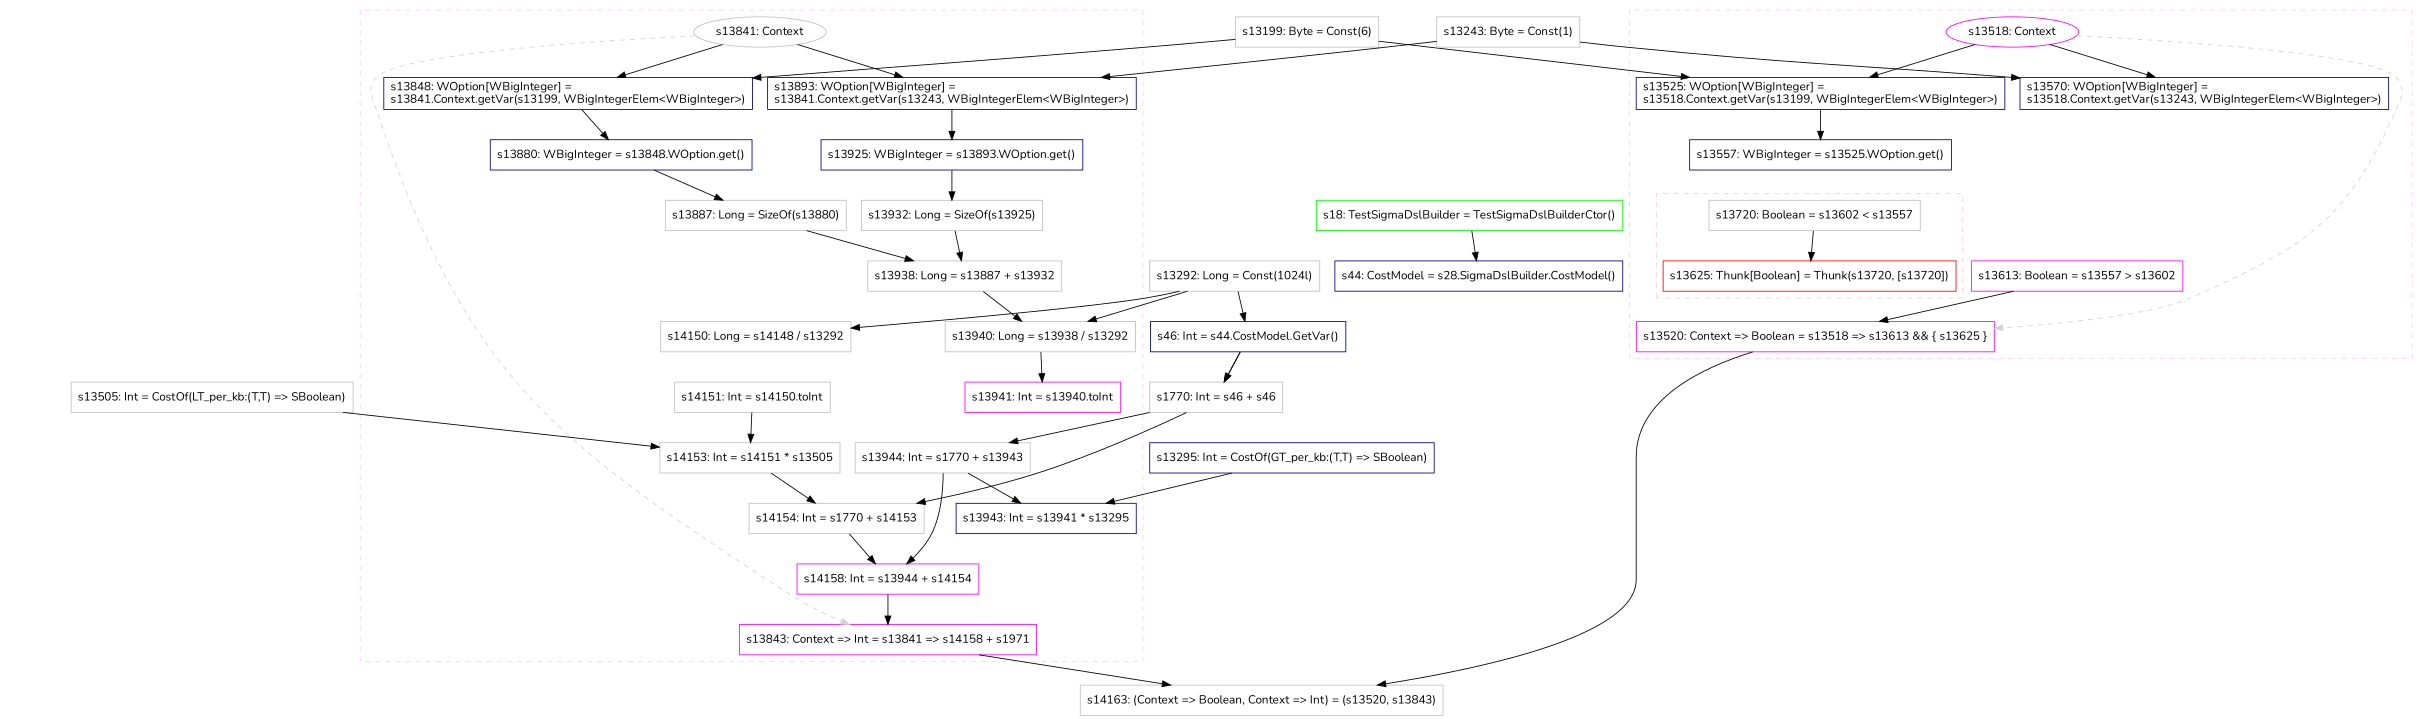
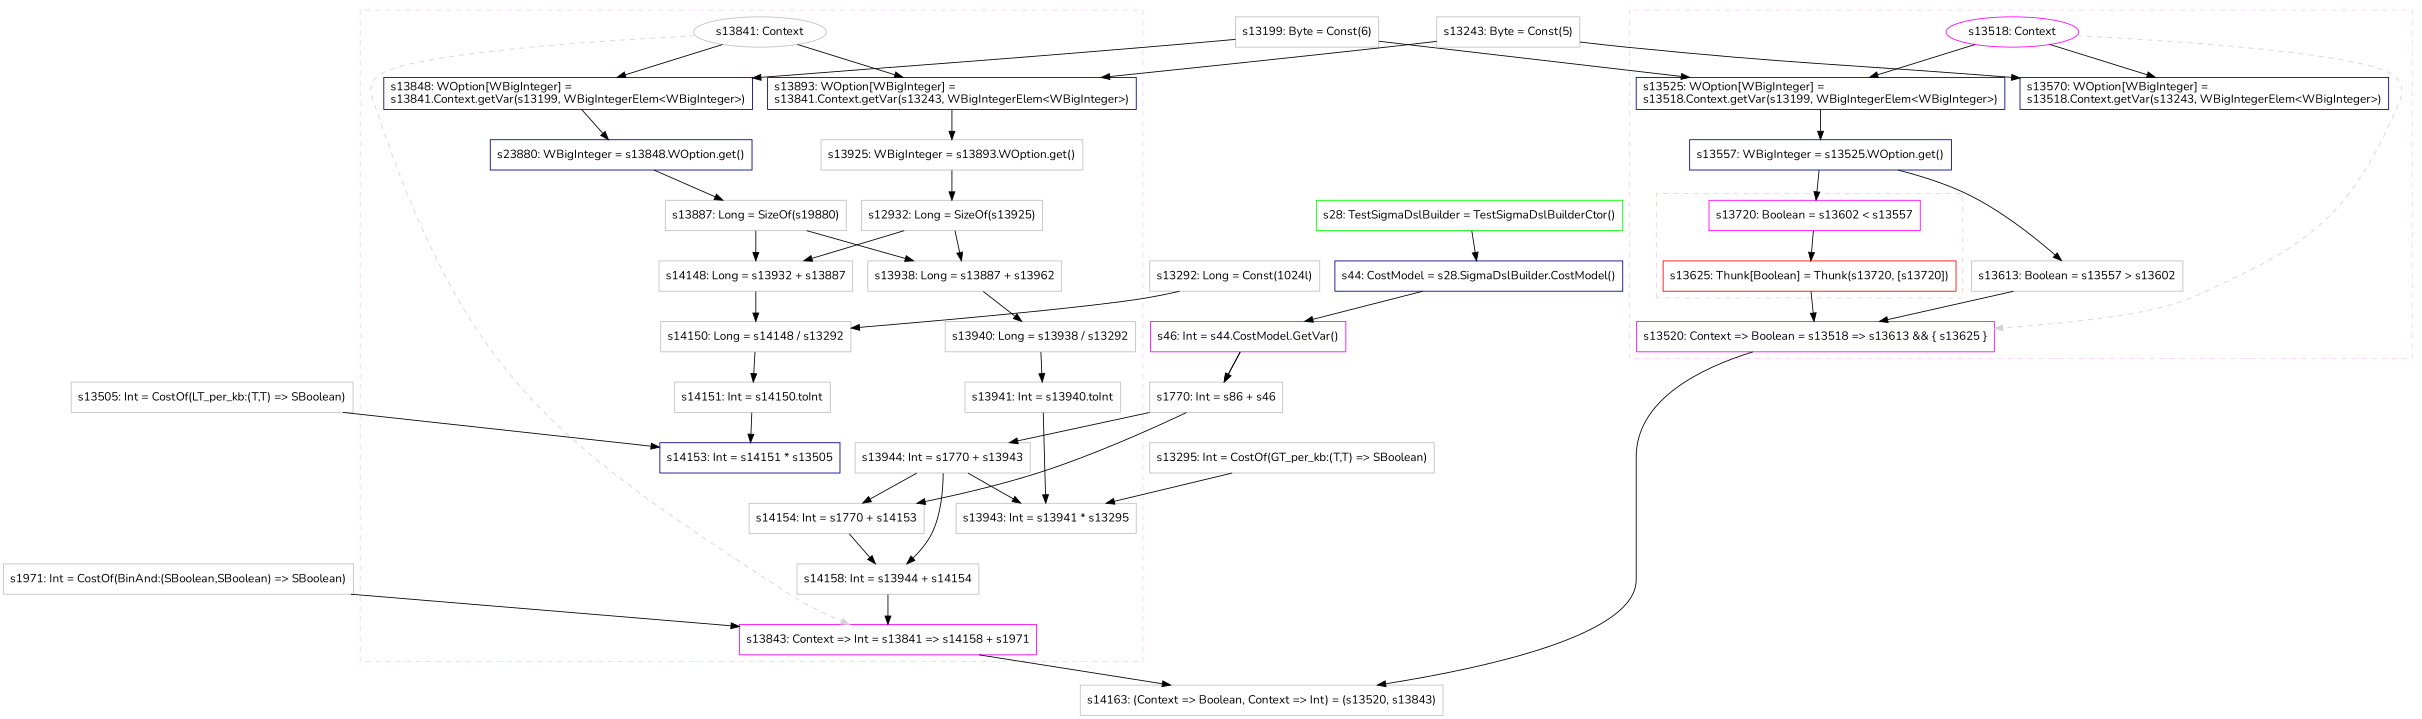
node "s13243: Byte = Const(1)": label "s13243: Byte = Const(1)" -> "s13243: Byte = Const(5)"
node "s13880: WBigInteger = s13848.WOption.get()": label "s13880: WBigInteger = s13848.WOption.get()" -> "s23880: WBigInteger = s13848.WOption.get()"
node "s13925: WBigInteger = s13893.WOption.get()": color darkblue -> gray
edge "s13557: WBigInteger = s13525.WOption.get()" -> "s13720: Boolean = s13602 < s13557": added
edge "s13557: WBigInteger = s13525.WOption.get()" -> "s13613: Boolean = s13557 > s13602": added
node "s13887: Long = SizeOf(s13880)": label "s13887: Long = SizeOf(s13880)" -> "s13887: Long = SizeOf(s19880)"
node "s13932: Long = SizeOf(s13925)": label "s13932: Long = SizeOf(s13925)" -> "s12932: Long = SizeOf(s13925)"
node "s18: TestSigmaDslBuilder = TestSigmaDslBuilderCtor()": label "s18: TestSigmaDslBuilder = TestSigmaDslBuilderCtor()" -> "s28: TestSigmaDslBuilder = TestSigmaDslBuilderCtor()"
node "s13720: Boolean = s13602 < s13557": color gray -> magenta
node "s14148: Long = s13932 + s13887": added
node "s13938: Long = s13887 + s13932": label "s13938: Long = s13887 + s13932" -> "s13938: Long = s13887 + s13962"
node "s13613: Boolean = s13557 > s13602": color magenta -> gray
edge "s13292: Long = Const(1024l)" -> "s46: Int = s44.CostModel.GetVar()": now "s44: CostModel = s28.SigmaDslBuilder.CostModel()" -> "s46: Int = s44.CostModel.GetVar()"
edge "s13625: Thunk[Boolean] = Thunk(s13720, [s13720])" -> "s13520: Context => Boolean = s13518 => s13613 && { s13625 }": added
edge "s13292: Long = Const(1024l)" -> "s13940: Long = s13938 / s13292": removed
node "s46: Int = s44.CostModel.GetVar()": color darkblue -> magenta
edge "s14150: Long = s14148 / s13292" -> "s14151: Int = s14150.toInt": added
node "s13941: Int = s13940.toInt": color magenta -> gray
node "s1770: Int = s46 + s46": label "s1770: Int = s46 + s46" -> "s1770: Int = s86 + s46"
edge "s13941: Int = s13940.toInt" -> "s13943: Int = s13941 * s13295": added
node "s14153: Int = s14151 * s13505": color gray -> darkblue
node "s13295: Int = CostOf(GT_per_kb:(T,T) => SBoolean)": color darkblue -> gray
edge "s14153: Int = s14151 * s13505" -> "s14154: Int = s1770 + s14153": now "s13944: Int = s1770 + s13943" -> "s14154: Int = s1770 + s14153"
node "s13943: Int = s13941 * s13295": color darkblue -> gray
node "s1971: Int = CostOf(BinAnd:(SBoolean,SBoolean) => SBoolean)": added
node "s14158: Int = s13944 + s14154": color magenta -> gray
